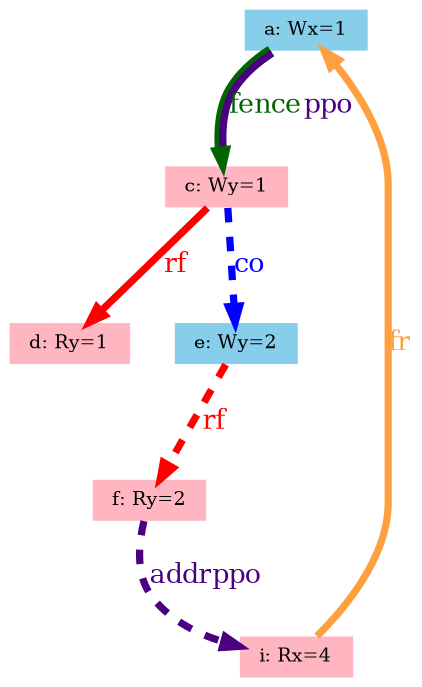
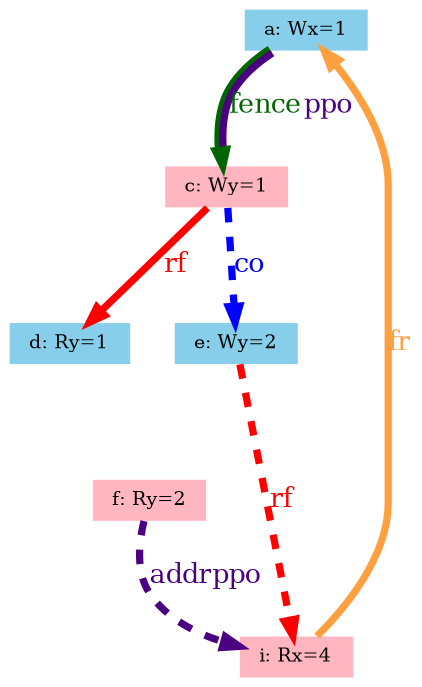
node "d: Ry=1": fillcolor lightpink -> skyblue
edge "e: Wy=2" -> "f: Ry=2": now "e: Wy=2" -> "i: Rx=4"
